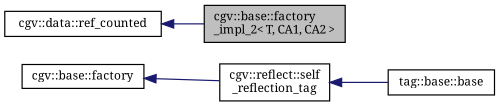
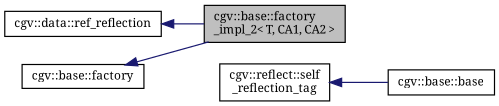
node "cgv::data::ref_counted": label "cgv::data::ref_counted" -> "cgv::data::ref_reflection"
edge "cgv::reflect::self _reflection_tag" -> "cgv::base::factory": now "cgv::base::factory _impl_2< T, CA1, CA2 >" -> "cgv::base::factory"
node "tag::base::base": label "tag::base::base" -> "cgv::base::base"
